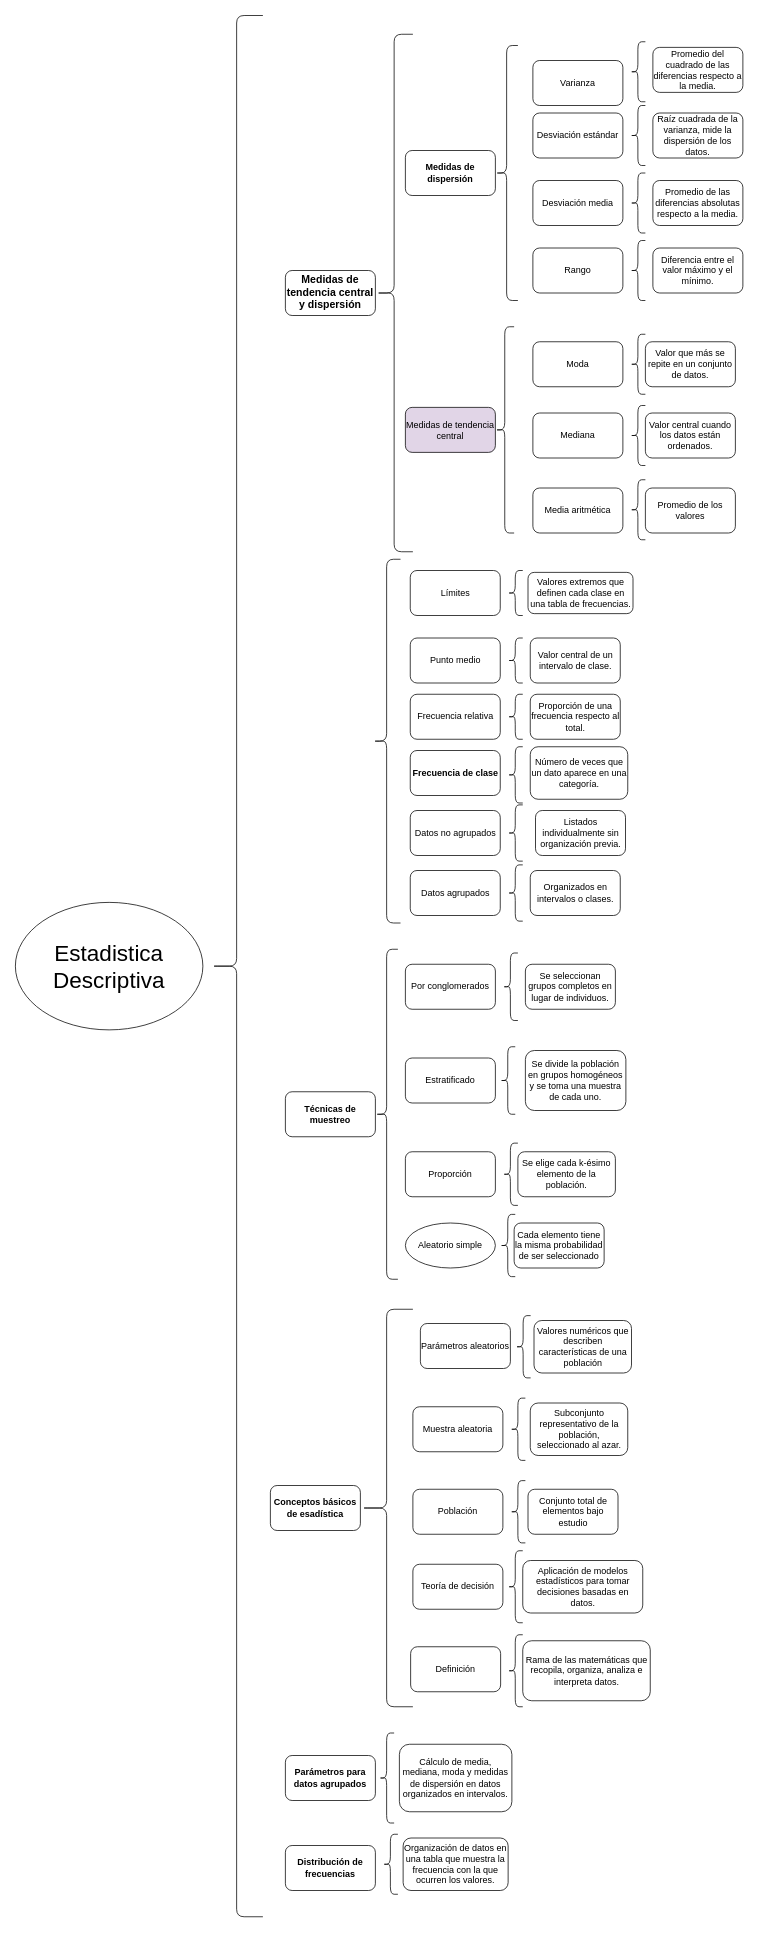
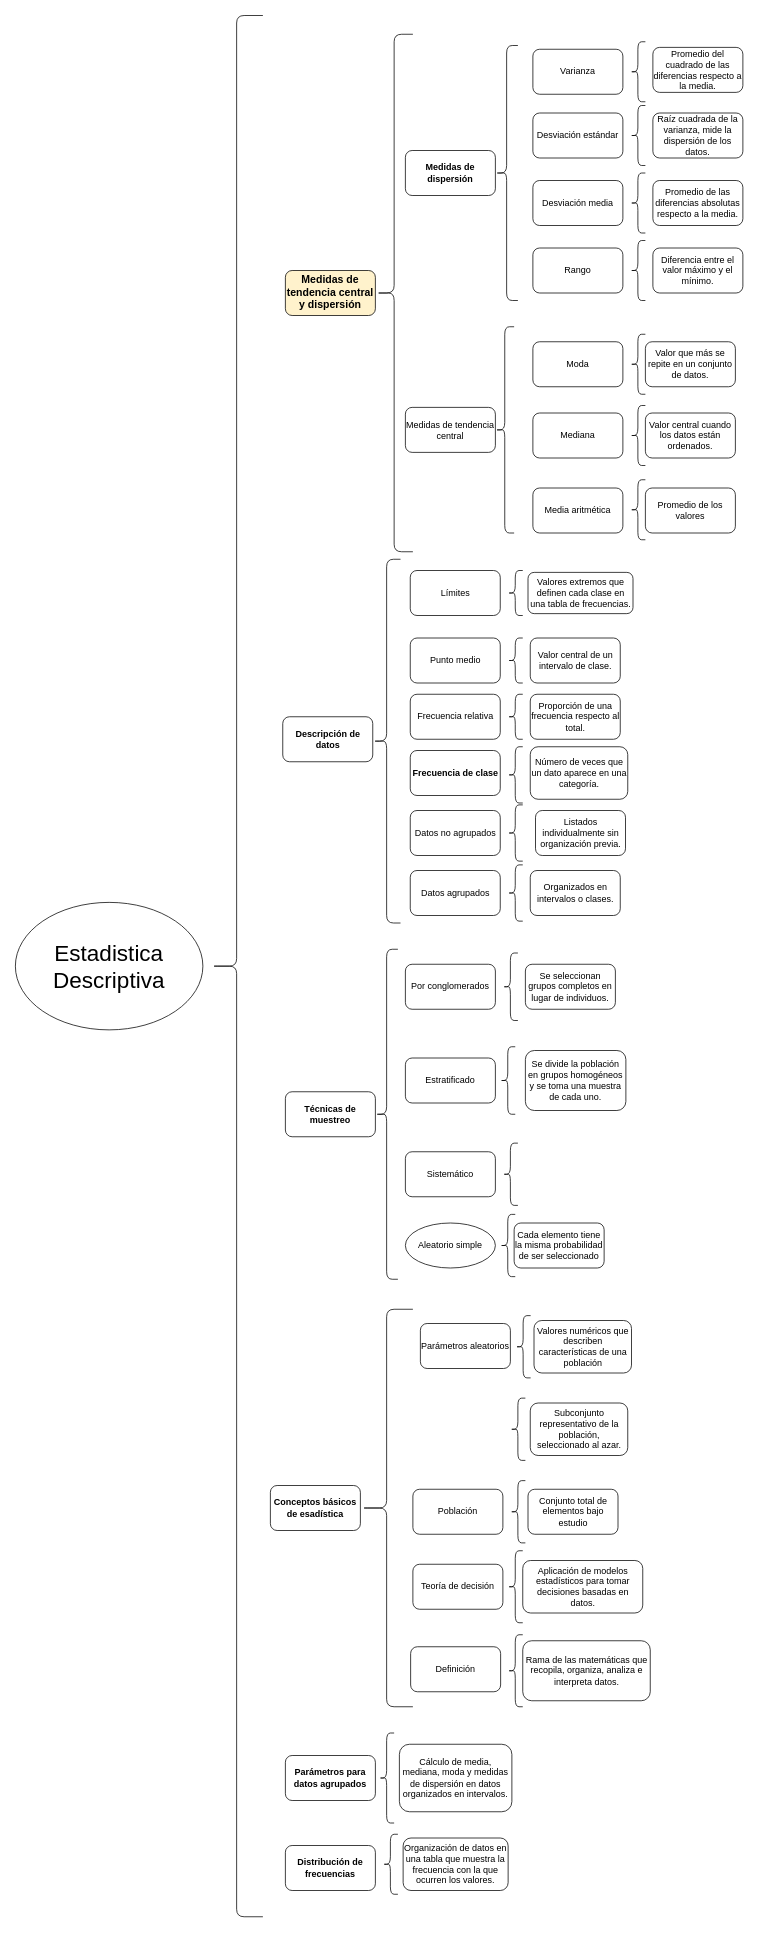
node "Varianza": moved (578, 83) -> (578, 72)
node "Medidas de tendencia central y dispersión": fillcolor #ffffff -> #fff2cc
node "Medidas de tendencia central": fillcolor #e1d5e7 -> #ffffff
node "Descripción de datos": added
node "Proporción": label "Proporción" -> "Sistemático"
node "Se elige cada k-ésimo elemento de la población.": removed
node "Muestra aleatoria": removed
